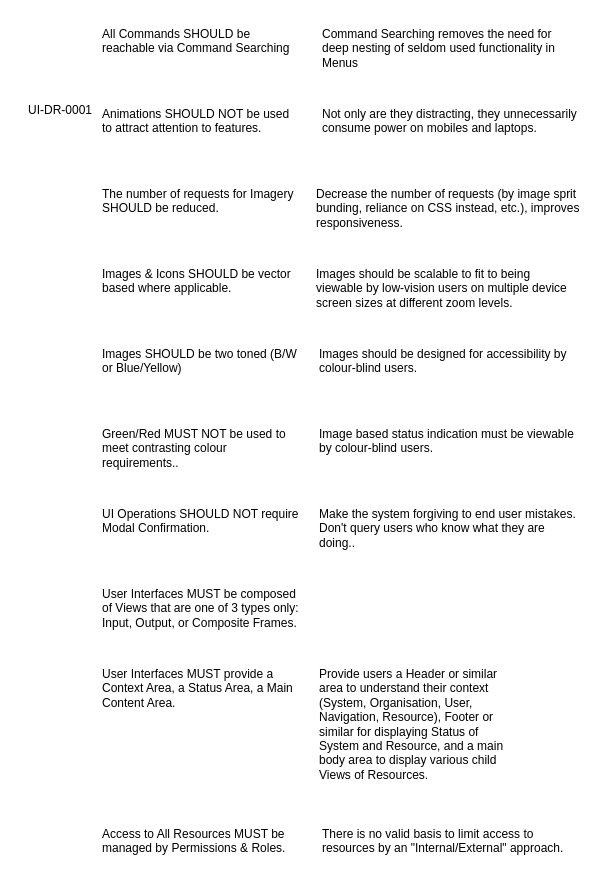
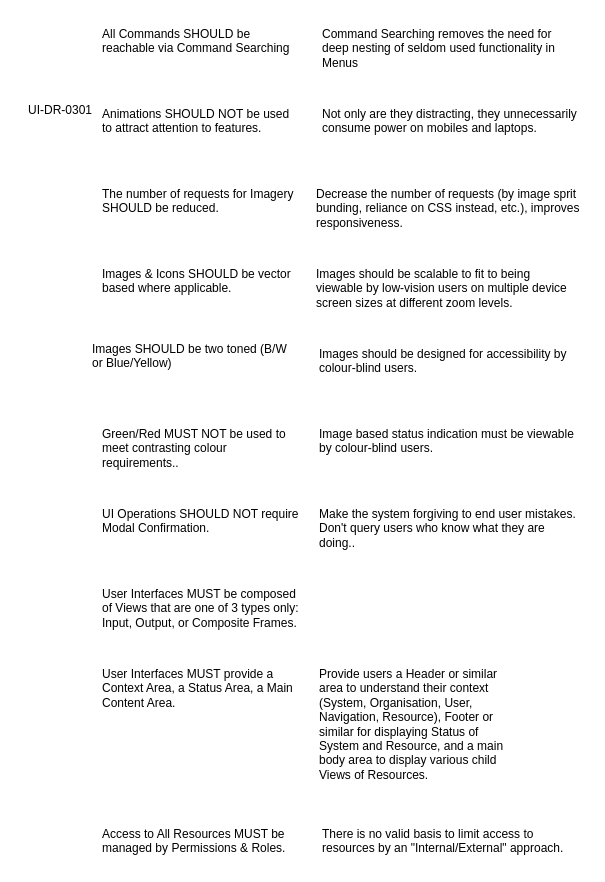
node "UI-DR-0001": label "UI-DR-0001" -> "UI-DR-0301"
node "Images SHOULD be two toned (B/W or Blue/Yellow)": moved (201, 361) -> (191, 356)
